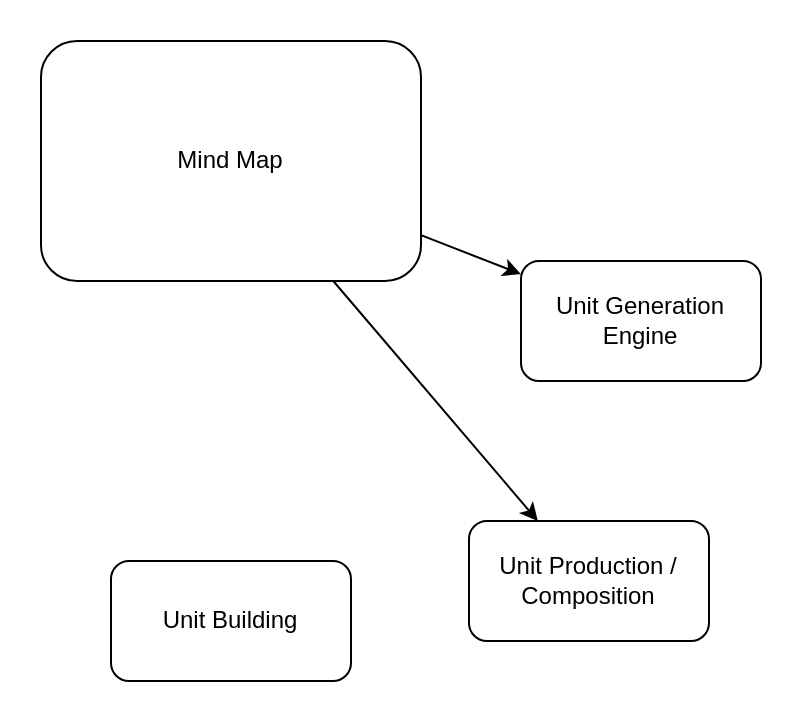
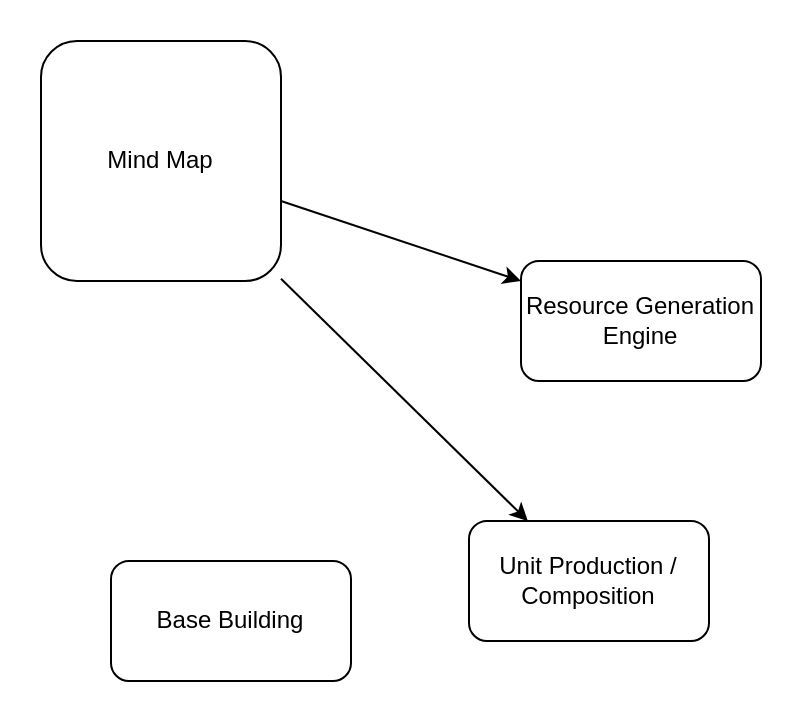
node "Mind Map": size 380x240 -> 240x240
node "Unit Generation Engine": label "Unit Generation Engine" -> "Resource Generation Engine"
node "Unit Building": label "Unit Building" -> "Base Building"
